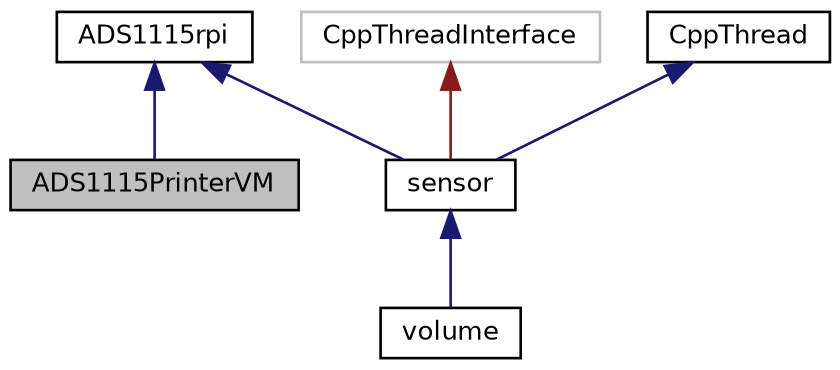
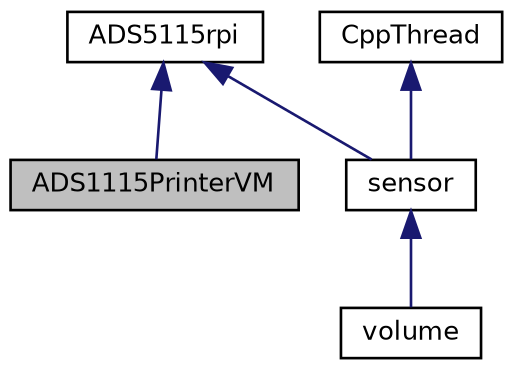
node "ADS1115rpi": label "ADS1115rpi" -> "ADS5115rpi"
node "CppThreadInterface": removed
